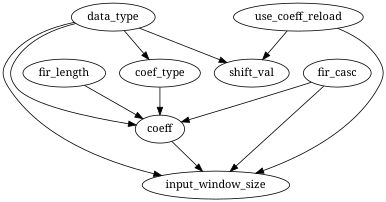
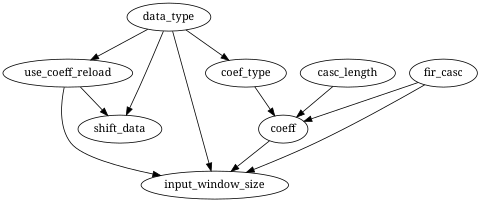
node "fir_length": label "fir_length" -> "casc_length"
node "shift_val": label "shift_val" -> "shift_data"
edge "data_type" -> "coeff": now "data_type" -> "use_coeff_reload"
